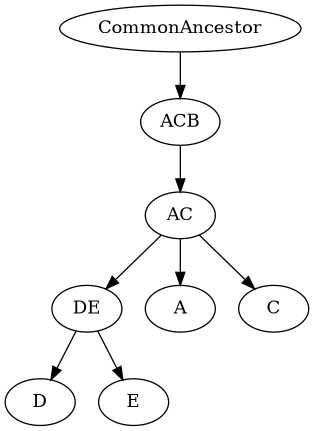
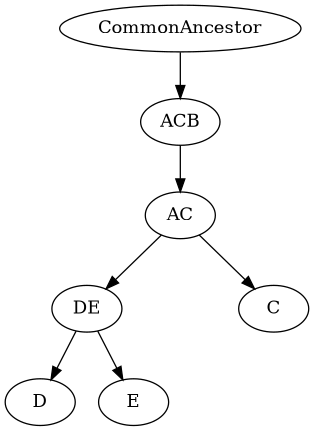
node "A": removed
